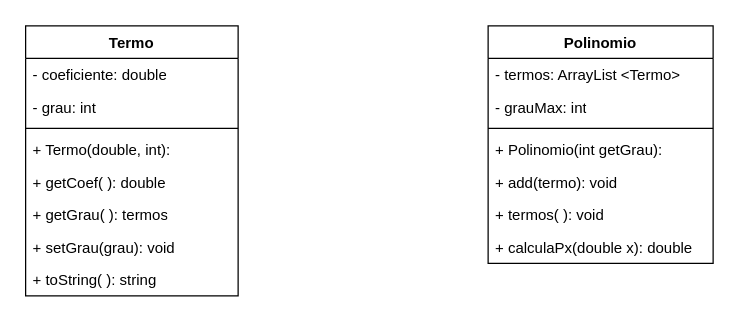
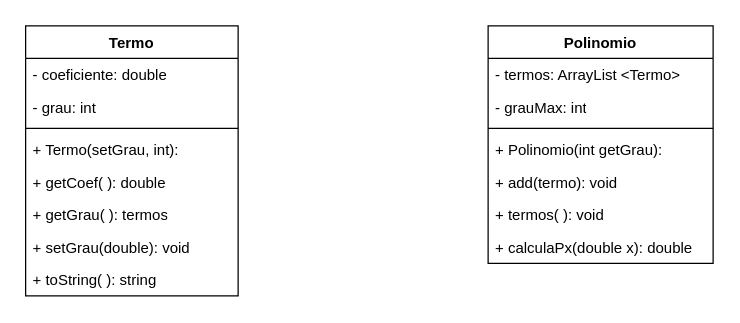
node "+ Termo(double, int):": label "+ Termo(double, int):" -> "+ Termo(setGrau, int):"
node "+ setGrau(grau): void": label "+ setGrau(grau): void" -> "+ setGrau(double): void"
